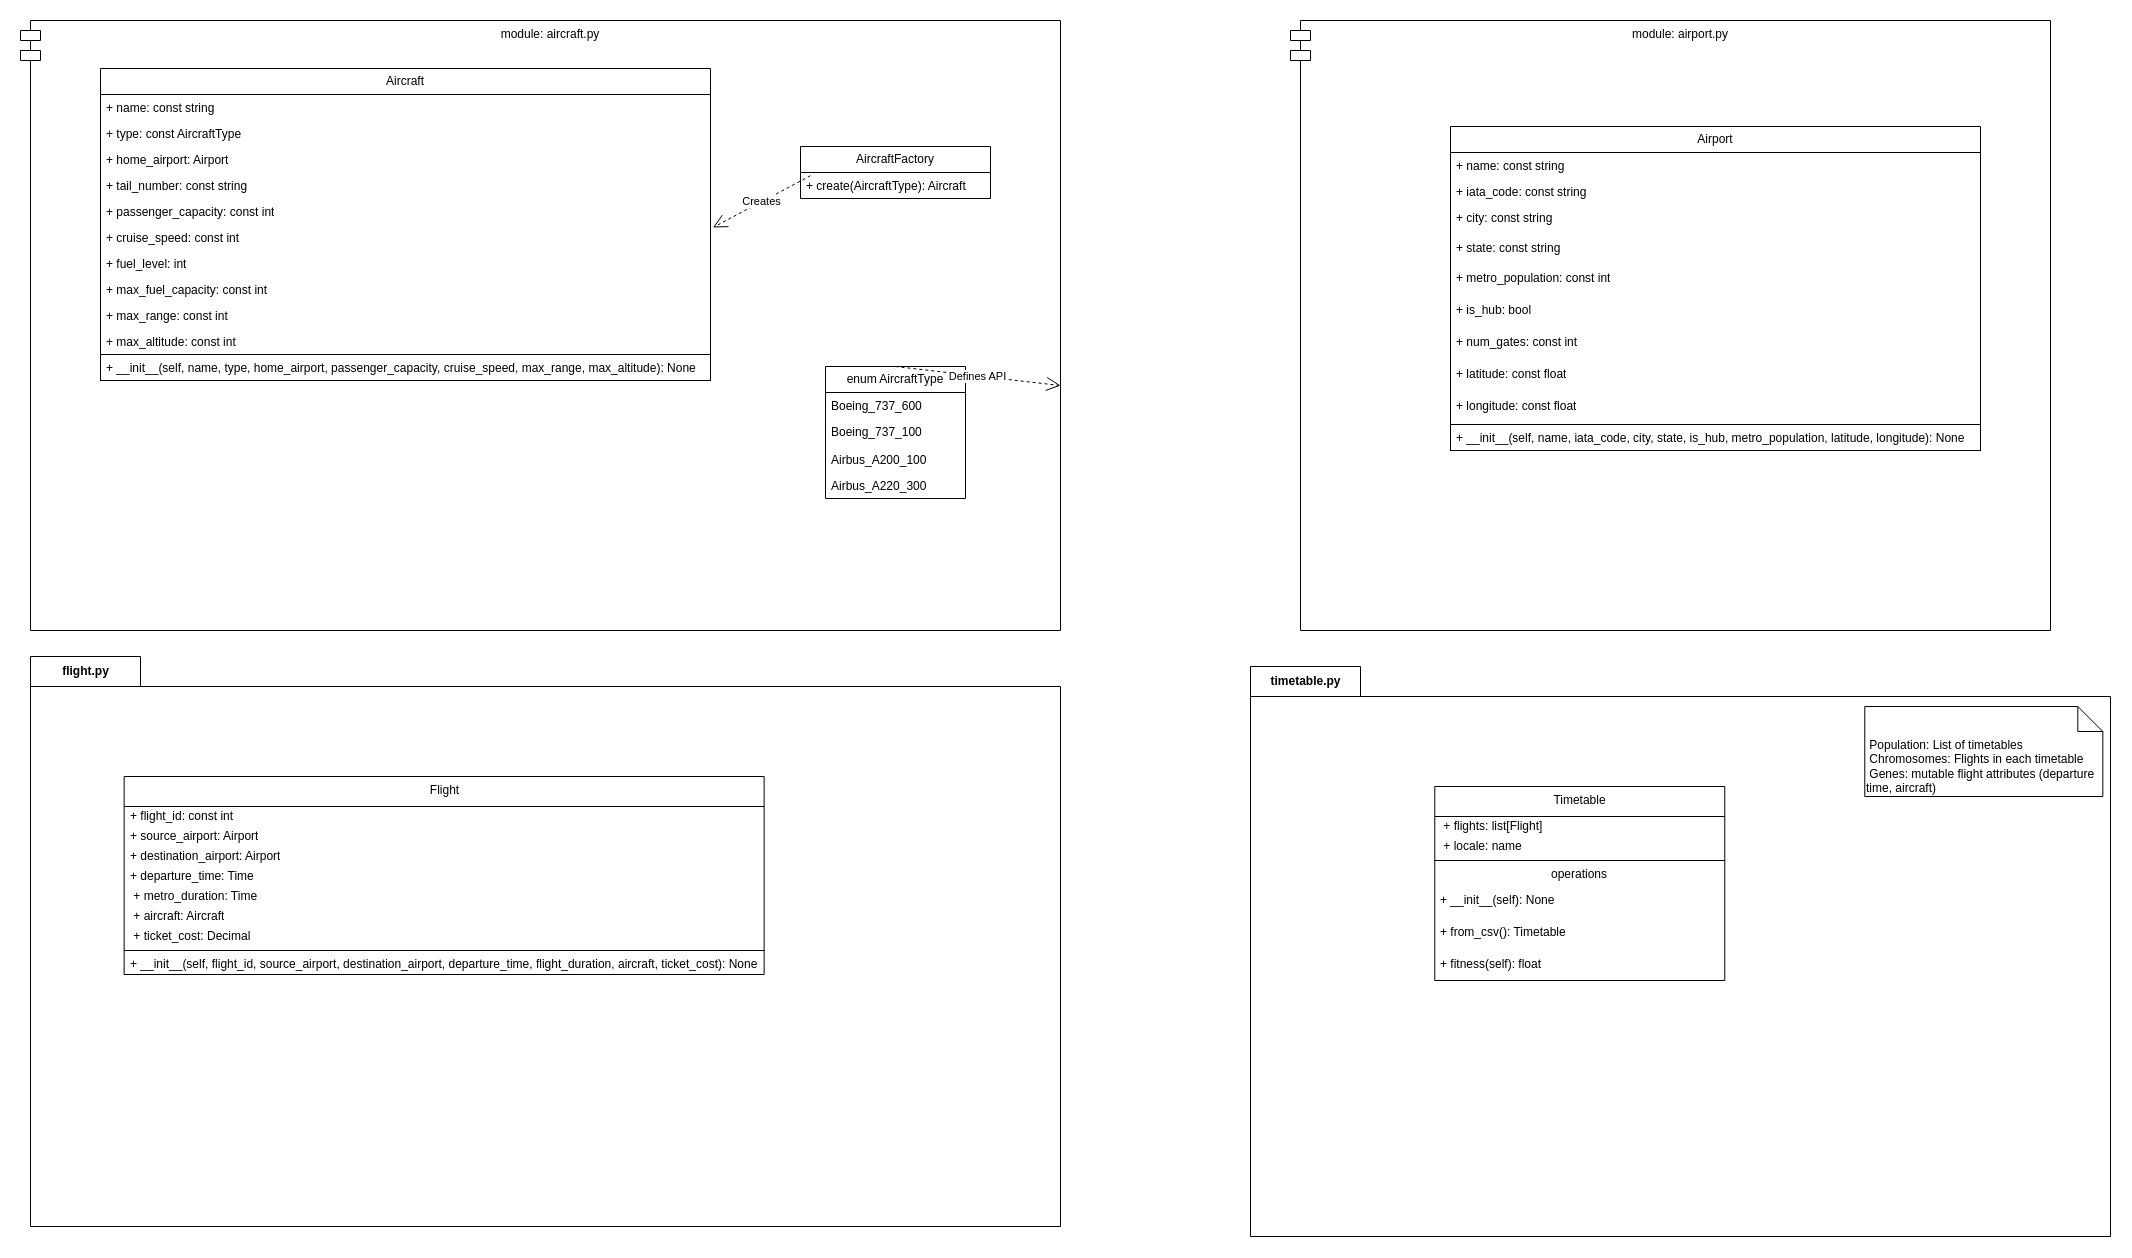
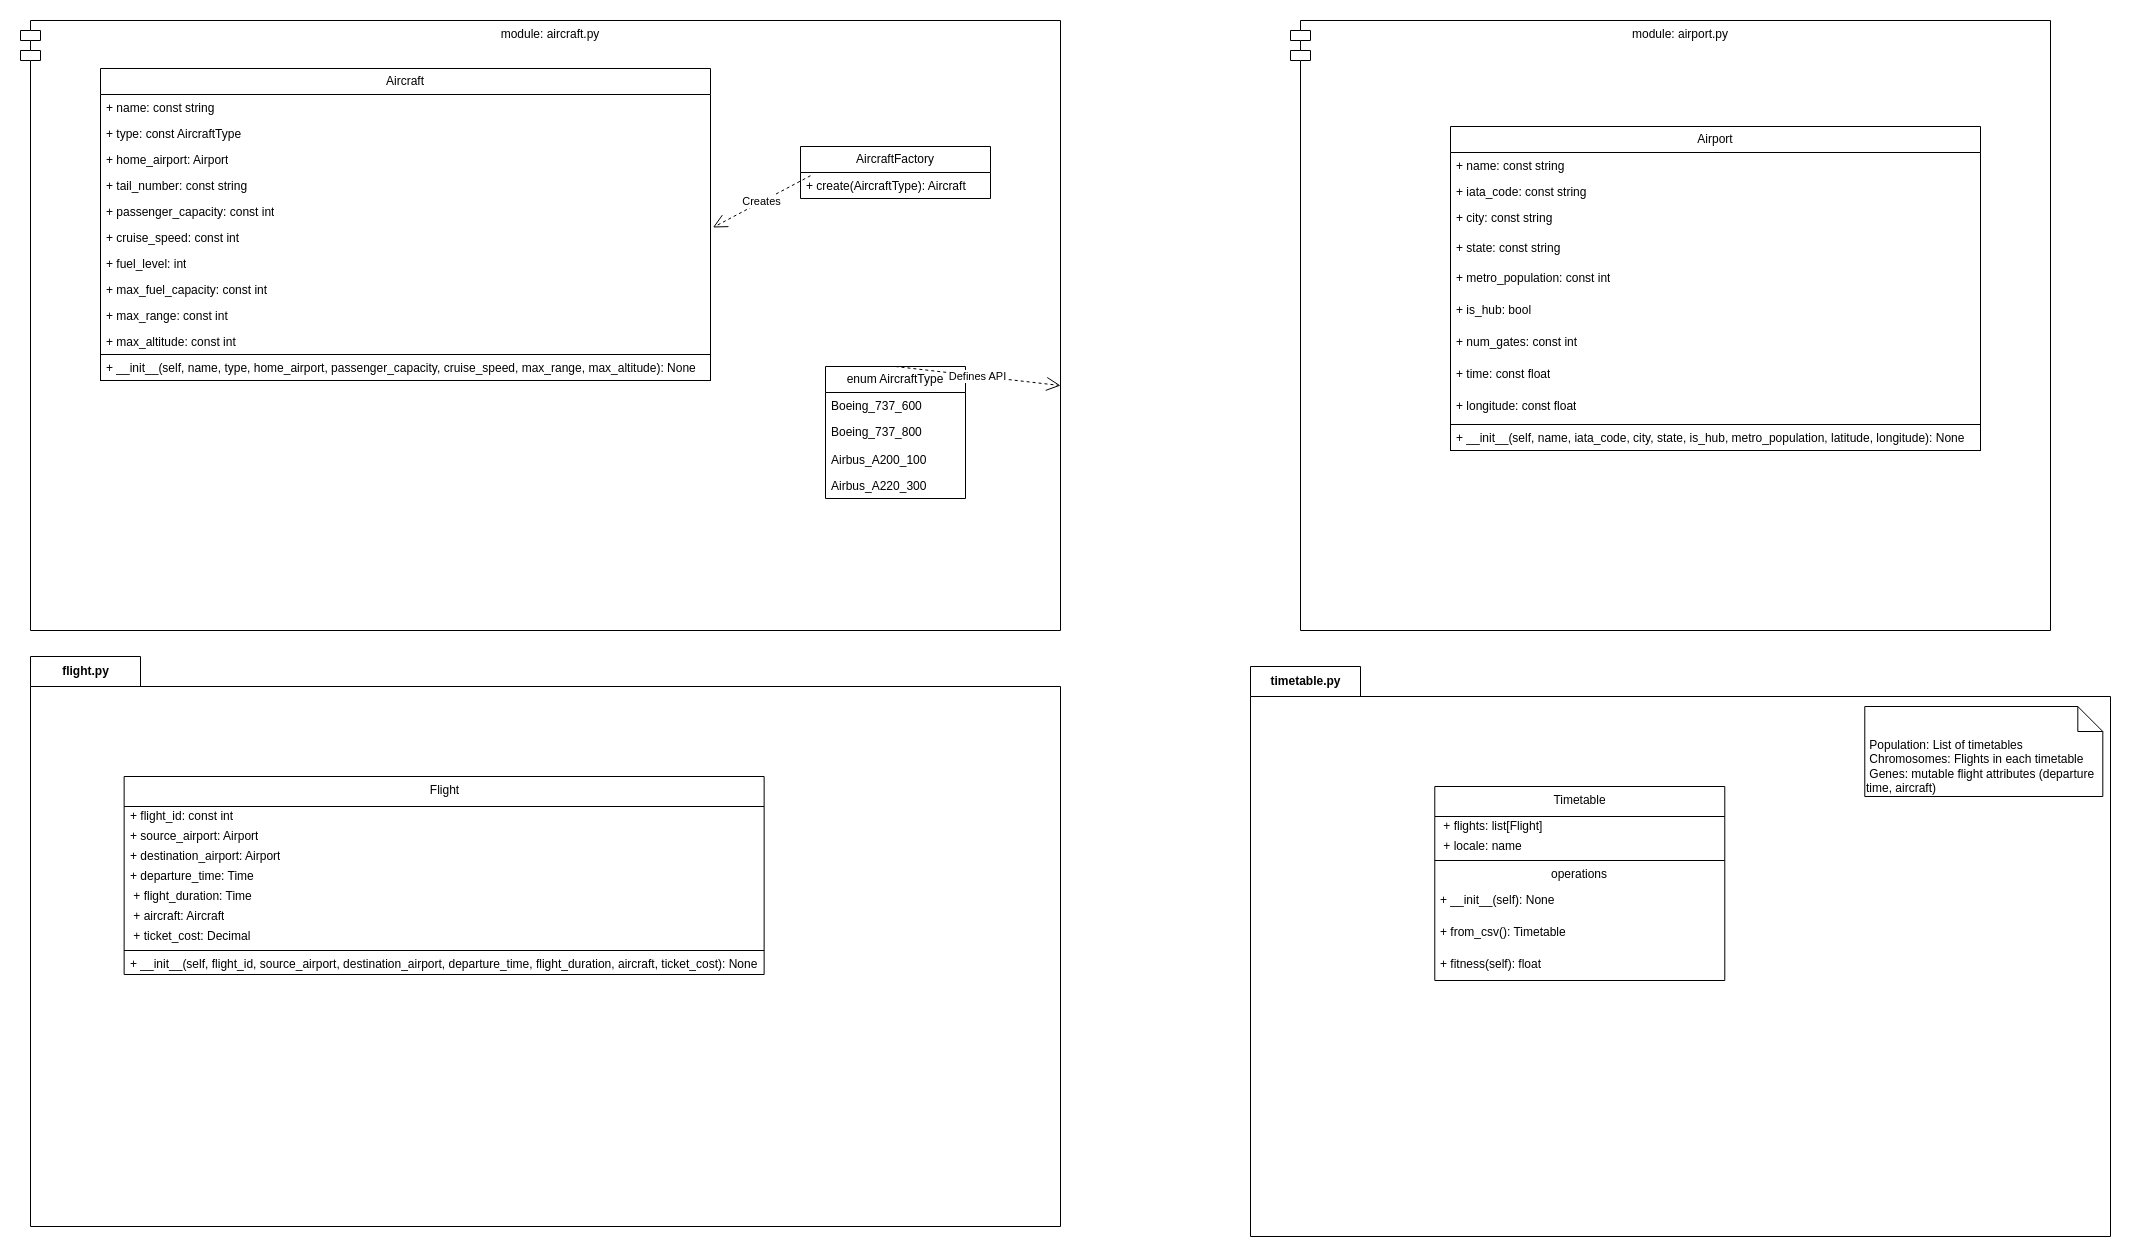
node "+ latitude: const float": label "+ latitude: const float" -> "+ time: const float"
node "Boeing_737_100": label "Boeing_737_100" -> "Boeing_737_800"
node "+ metro_duration: Time": label "+ metro_duration: Time" -> "+ flight_duration: Time"
